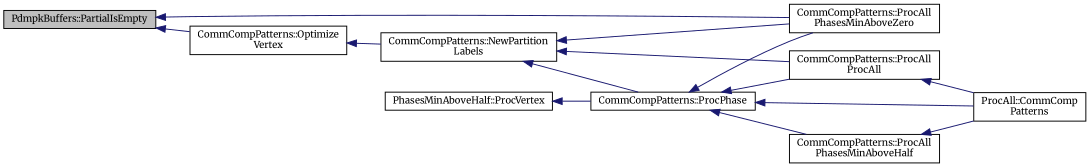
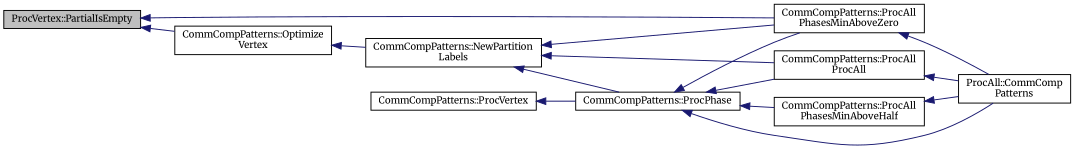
node "PdmpkBuffers::PartialIsEmpty": label "PdmpkBuffers::PartialIsEmpty" -> "ProcVertex::PartialIsEmpty"
edge "ProcAll::CommComp Patterns" -> "CommCompPatterns::ProcAll PhasesMinAboveZero": added
node "PhasesMinAboveHalf::ProcVertex": label "PhasesMinAboveHalf::ProcVertex" -> "CommCompPatterns::ProcVertex"
